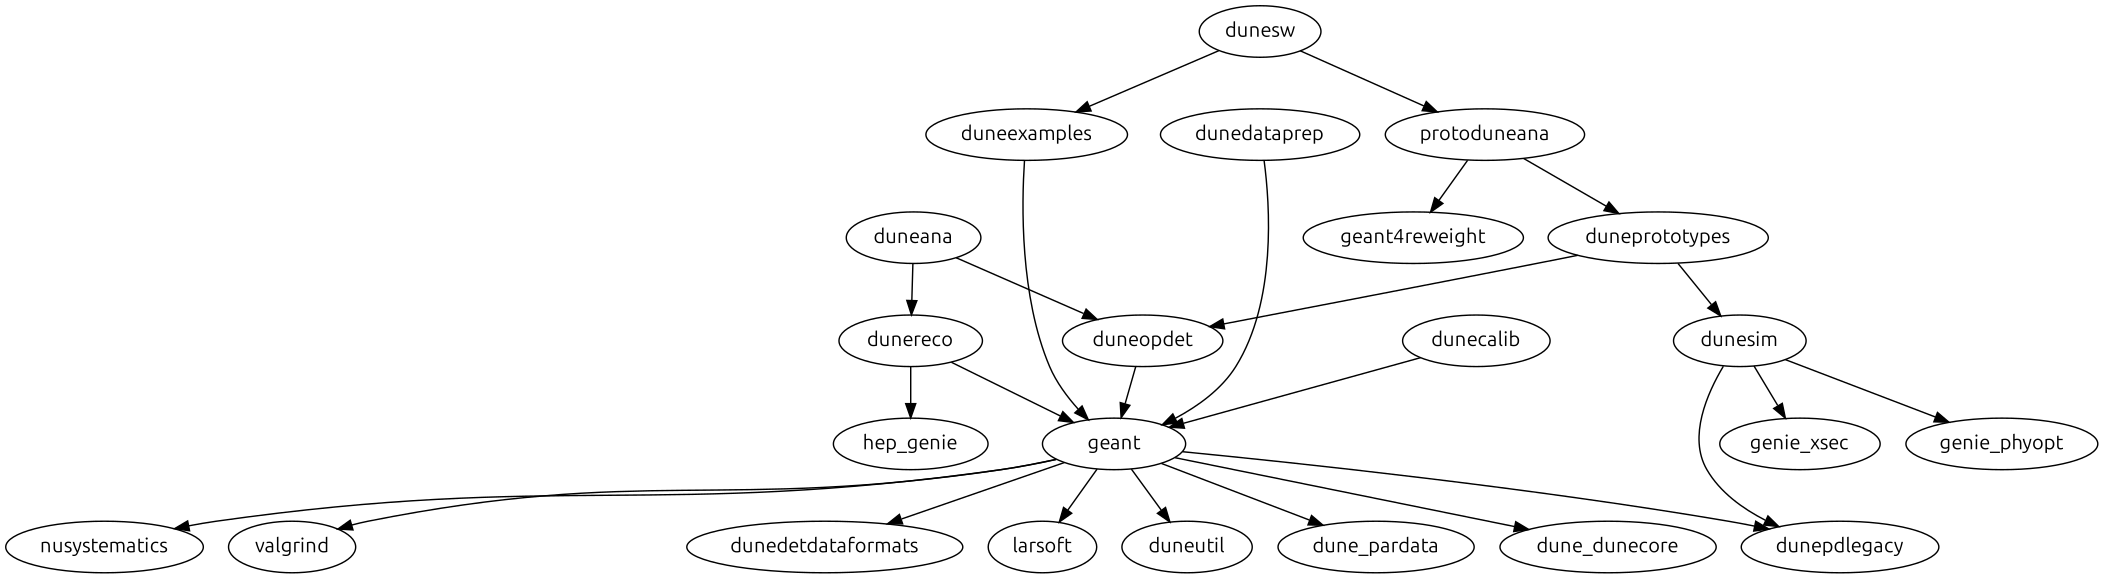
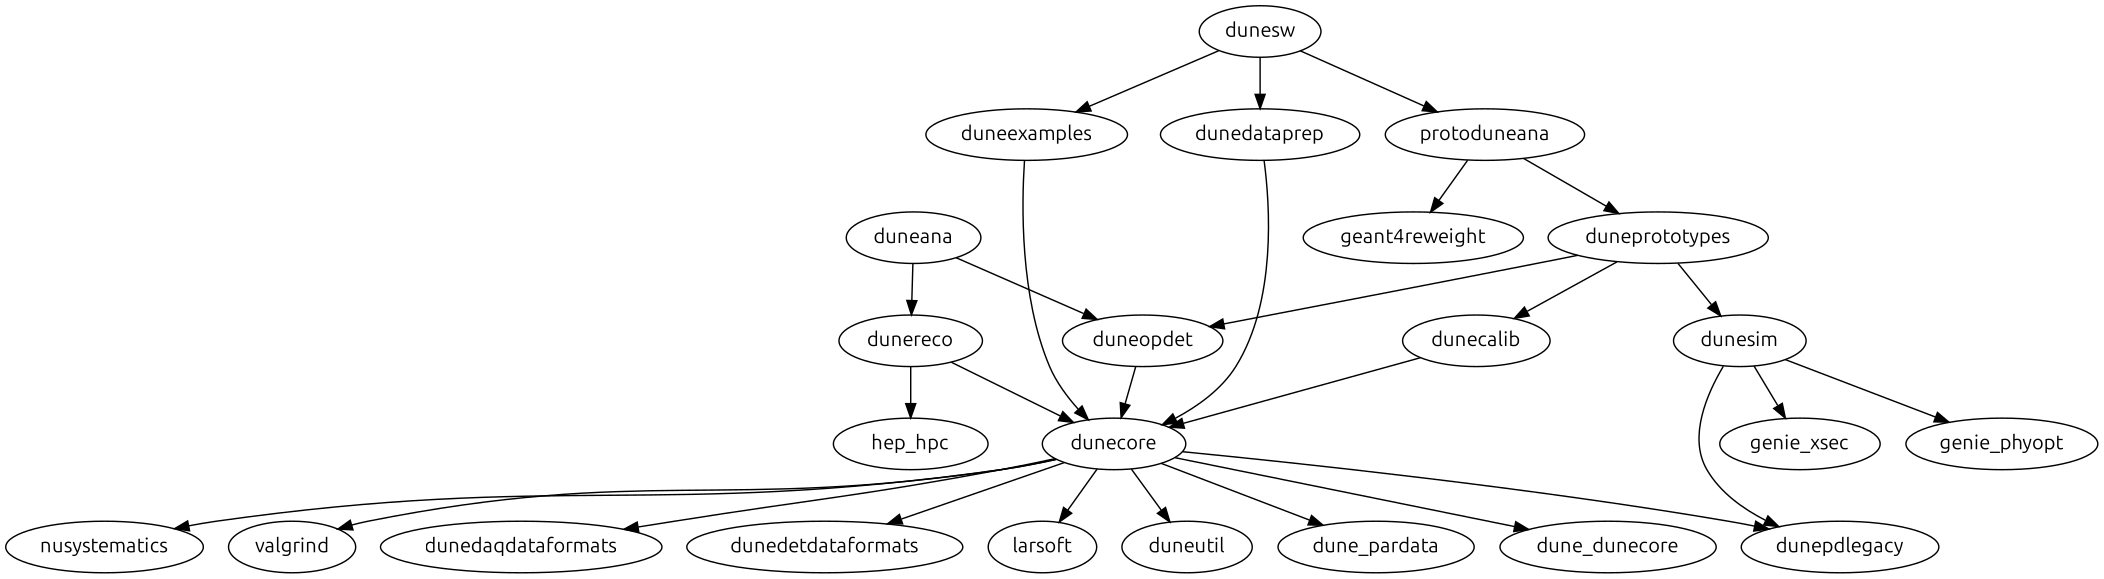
edge "dunesw" -> "dunedataprep": added
edge "duneprototypes" -> "dunecalib": added
node "hep_genie": label "hep_genie" -> "hep_hpc"
node "geant": label "geant" -> "dunecore"
node "dunedaqdataformats": added
